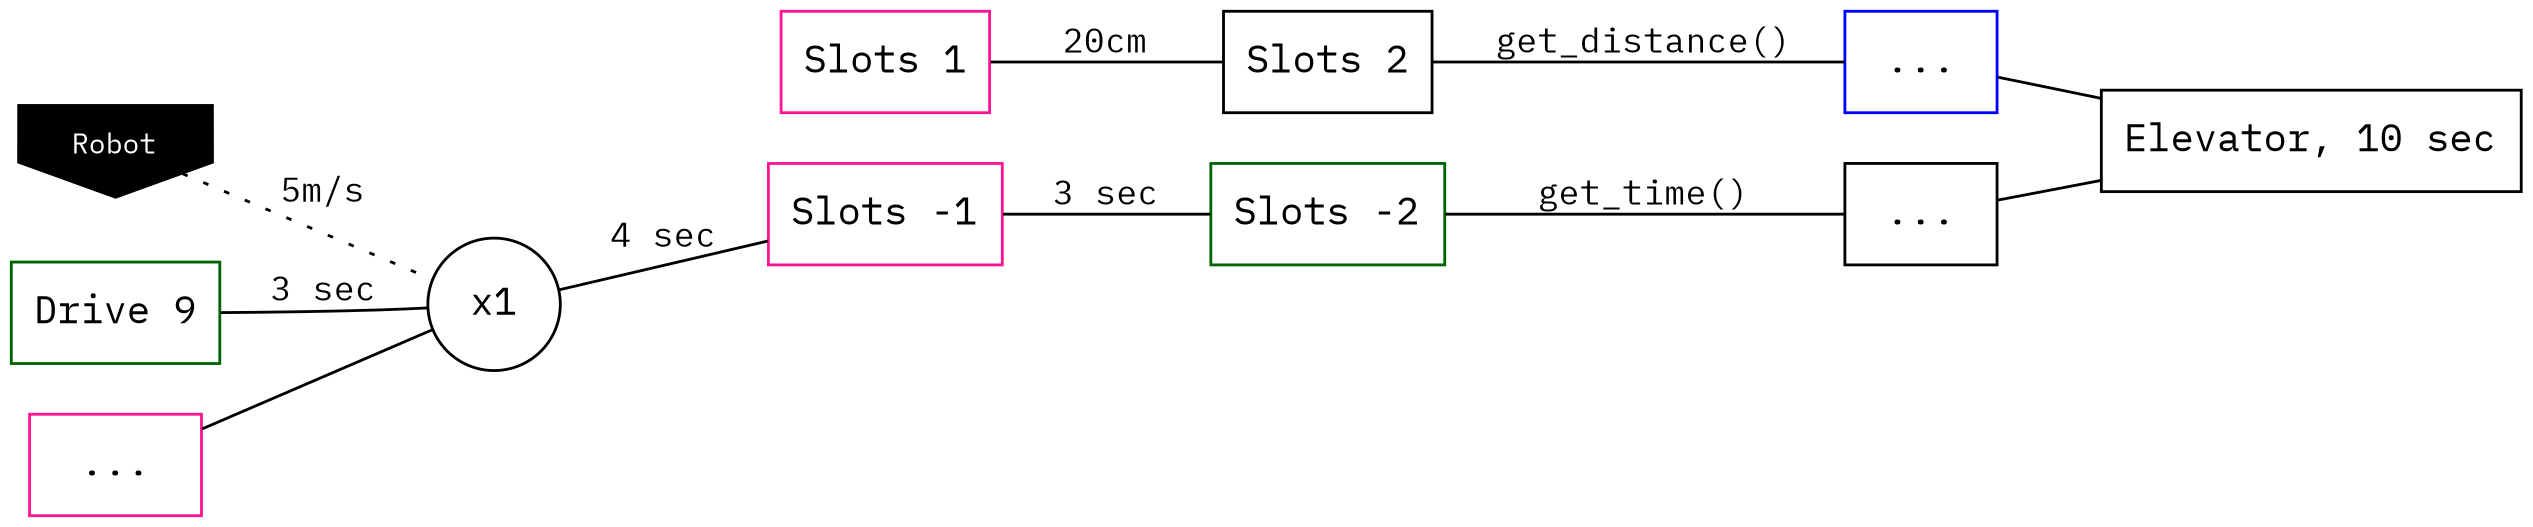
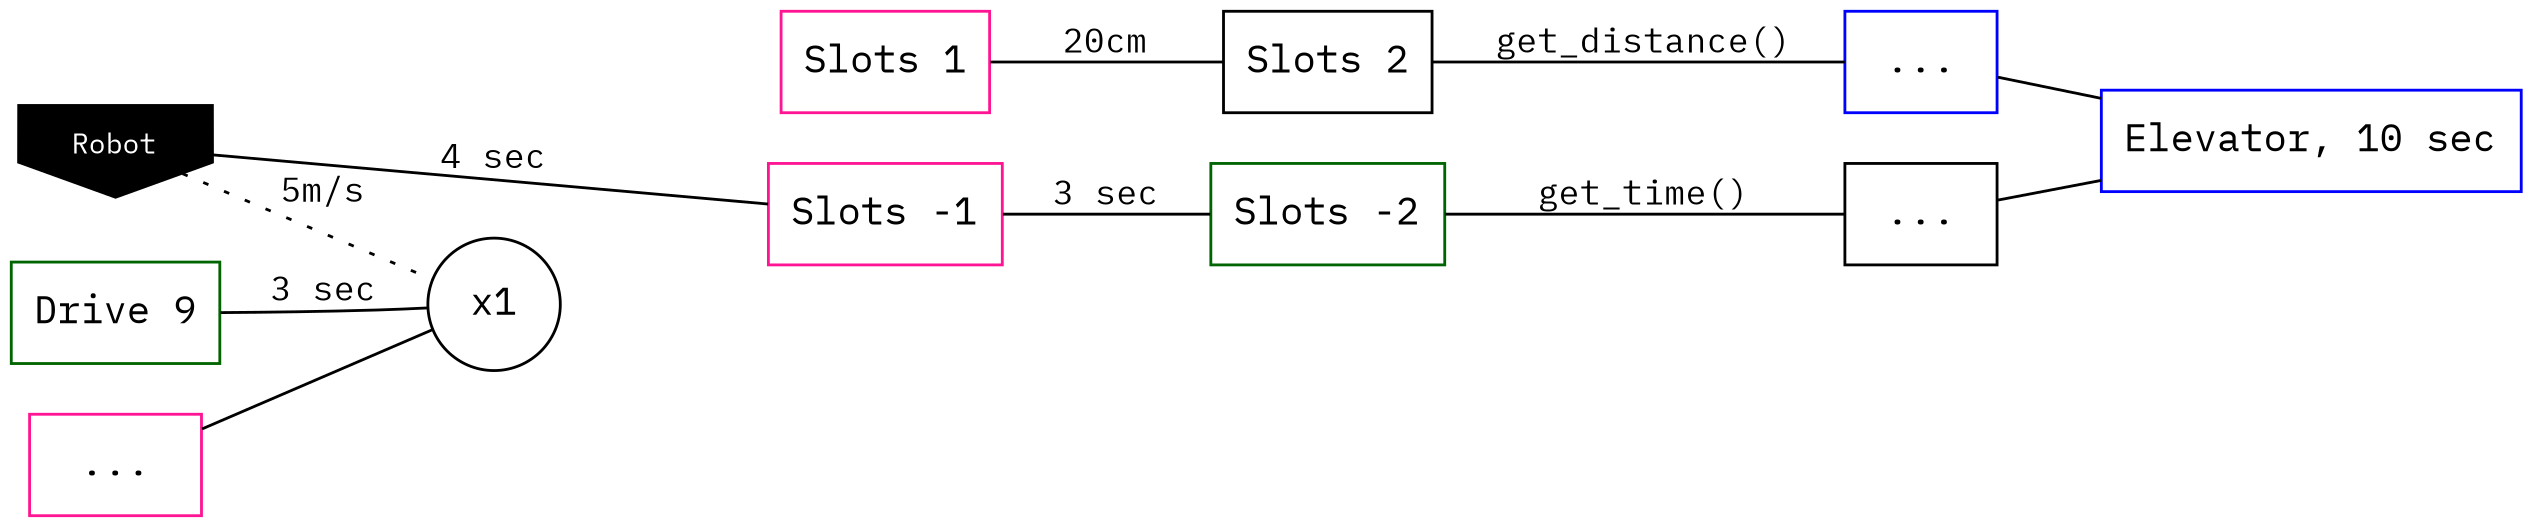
node "Elevator, 10 sec": color black -> blue
edge "Slots -1" -- "x1": now "Slots -1" -- "Robot"
